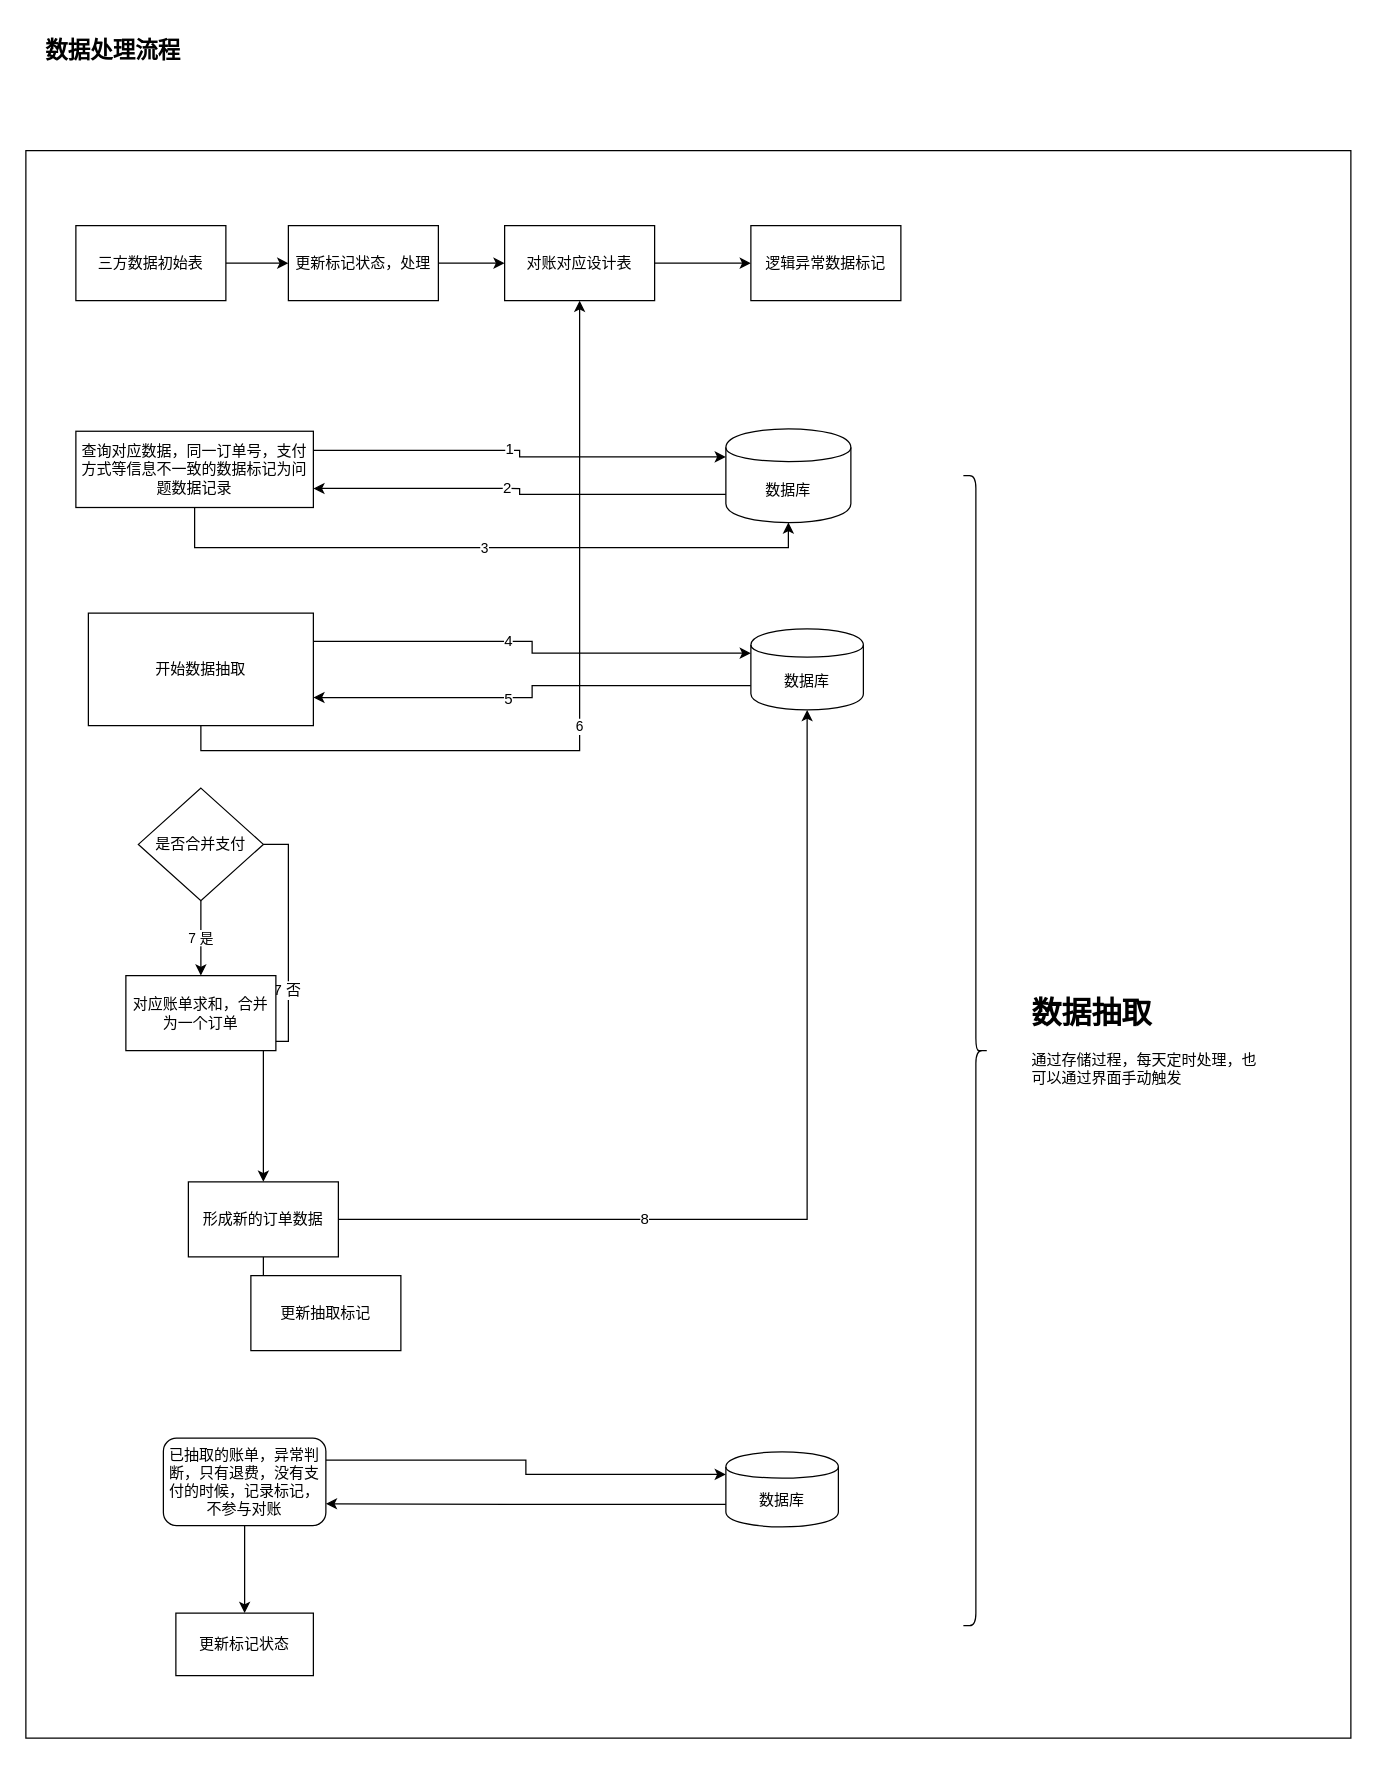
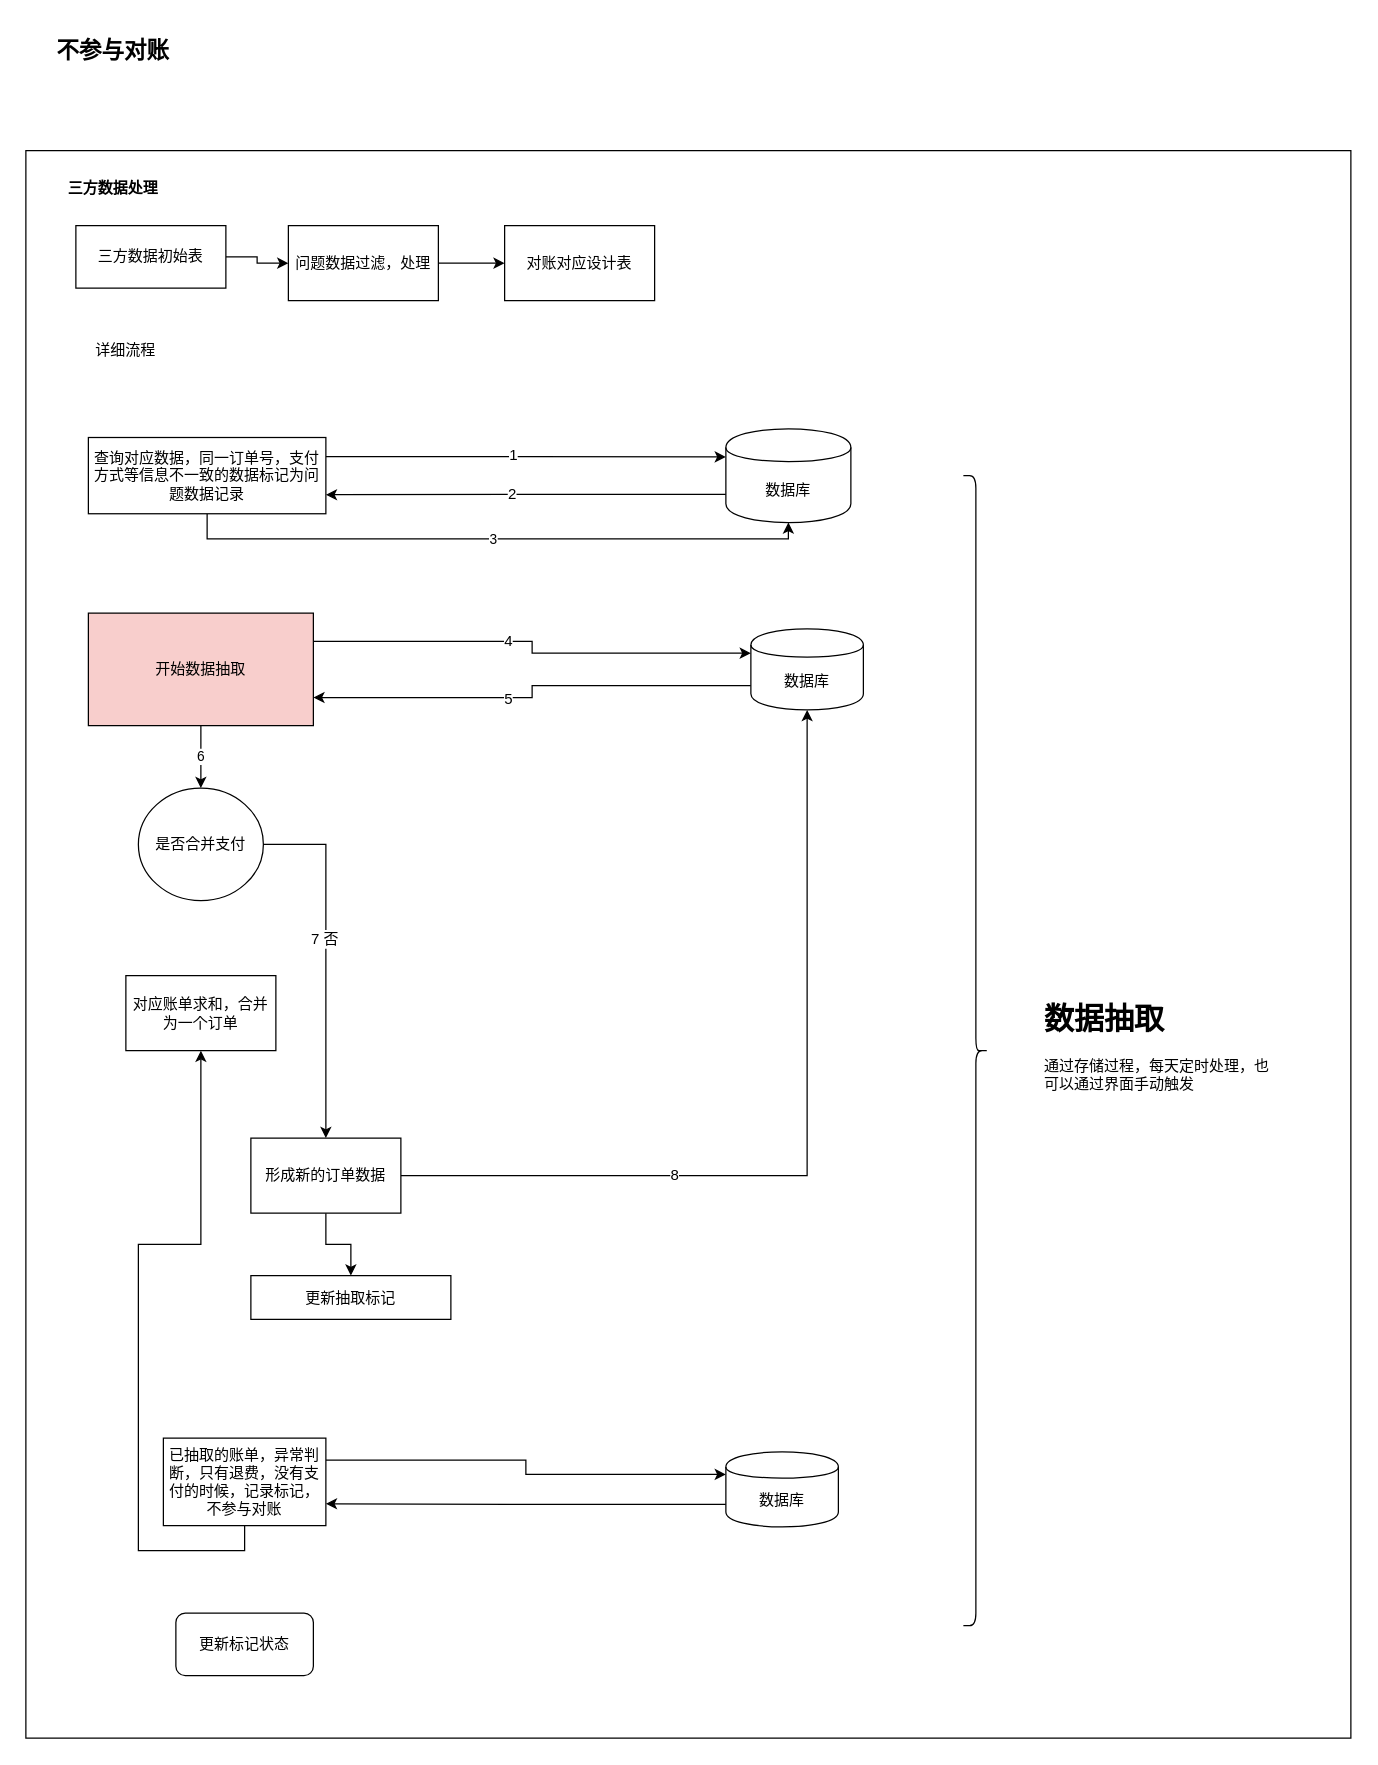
node "数据处理流程": label "数据处理流程" -> "不参与对账"
node "三方数据处理": added
node "三方数据初始表": size 150x75 -> 150x63
node "更新标记状态，处理": label "更新标记状态，处理" -> "问题数据过滤，处理"
edge "对账对应设计表" -> "逻辑异常数据标记": removed
node "逻辑异常数据标记": removed
node "详细流程": added
node "查询对应数据，同一订单号，支付方式等信息不一致的数据标记为问题数据记录": moved (194, 469) -> (207, 476)
node "开始数据抽取": fillcolor #ffffff -> #f8cecc
edge "开始数据抽取" -> "对账对应设计表": now "开始数据抽取" -> "是否合并支付"
node "是否合并支付": shape diamond -> ellipse
edge "是否合并支付" -> "对应账单求和，合并为一个订单": removed, label "7 是"
node "数据抽取通过存储过程，每天定时处理，也可以通过界面手动触发": moved (1144, 1063) -> (1157, 1069)
node "形成新的订单数据": moved (263, 1219) -> (326, 1176)
node "更新抽取标记": size 150x75 -> 200x44
node "已抽取的账单，异常判断，只有退费，没有支付的时候，记录标记，不参与对账": shape rounded rectangle -> rectangle
edge "已抽取的账单，异常判断，只有退费，没有支付的时候，记录标记，不参与对账" -> "更新标记状态": now "已抽取的账单，异常判断，只有退费，没有支付的时候，记录标记，不参与对账" -> "对应账单求和，合并为一个订单"
node "更新标记状态": shape rectangle -> rounded rectangle
